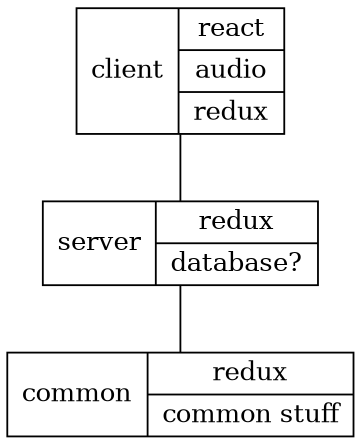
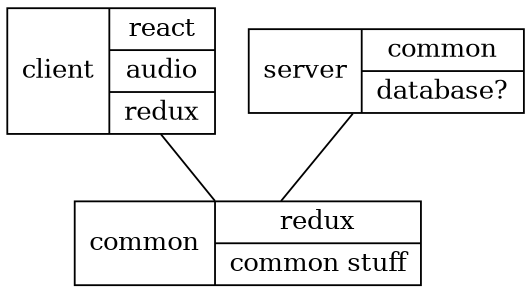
edge "client" -- "server": now "client" -- "common"
node "server": text "redux" -> "common"
